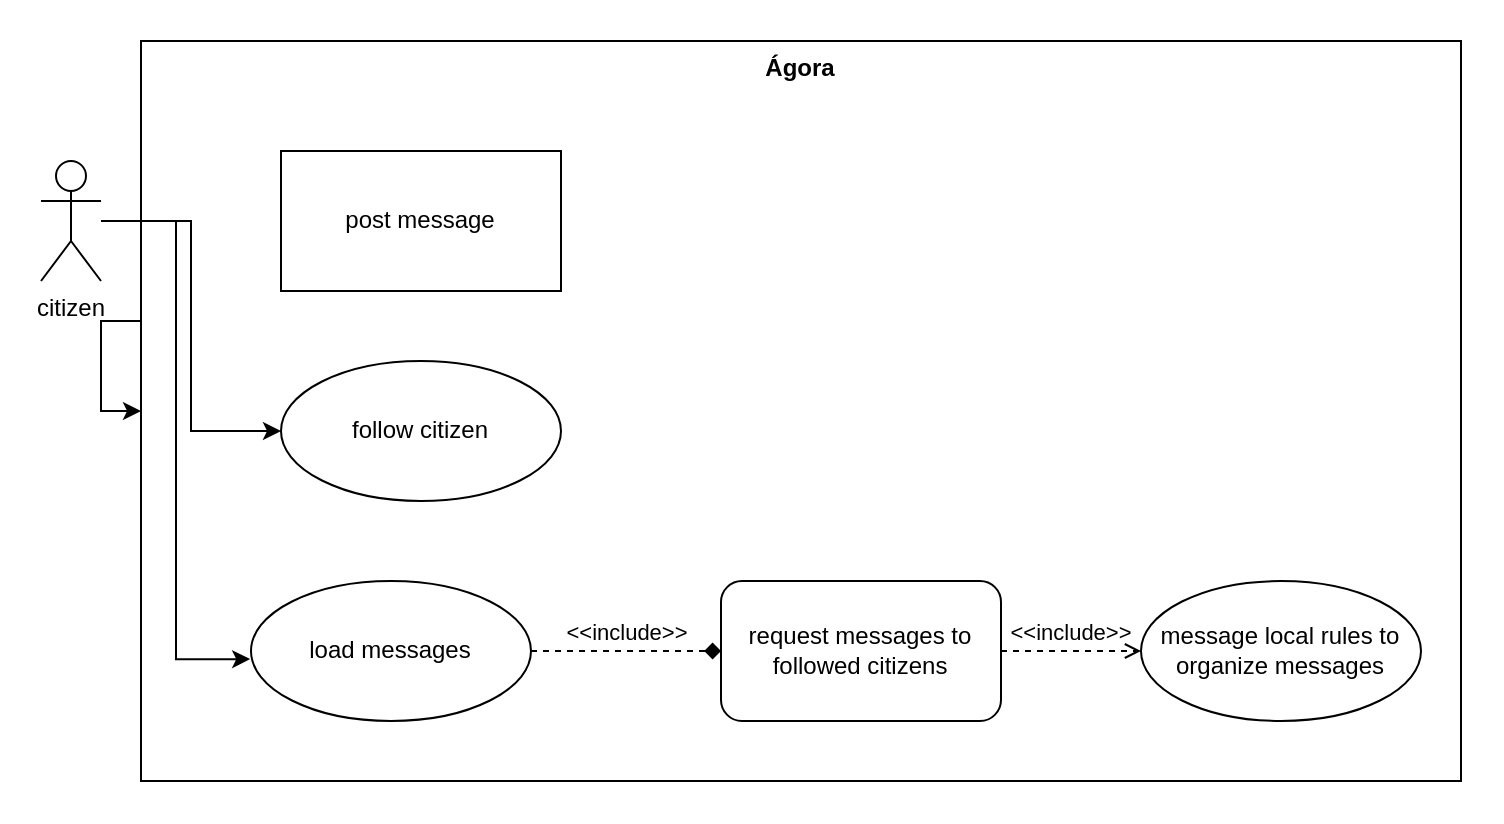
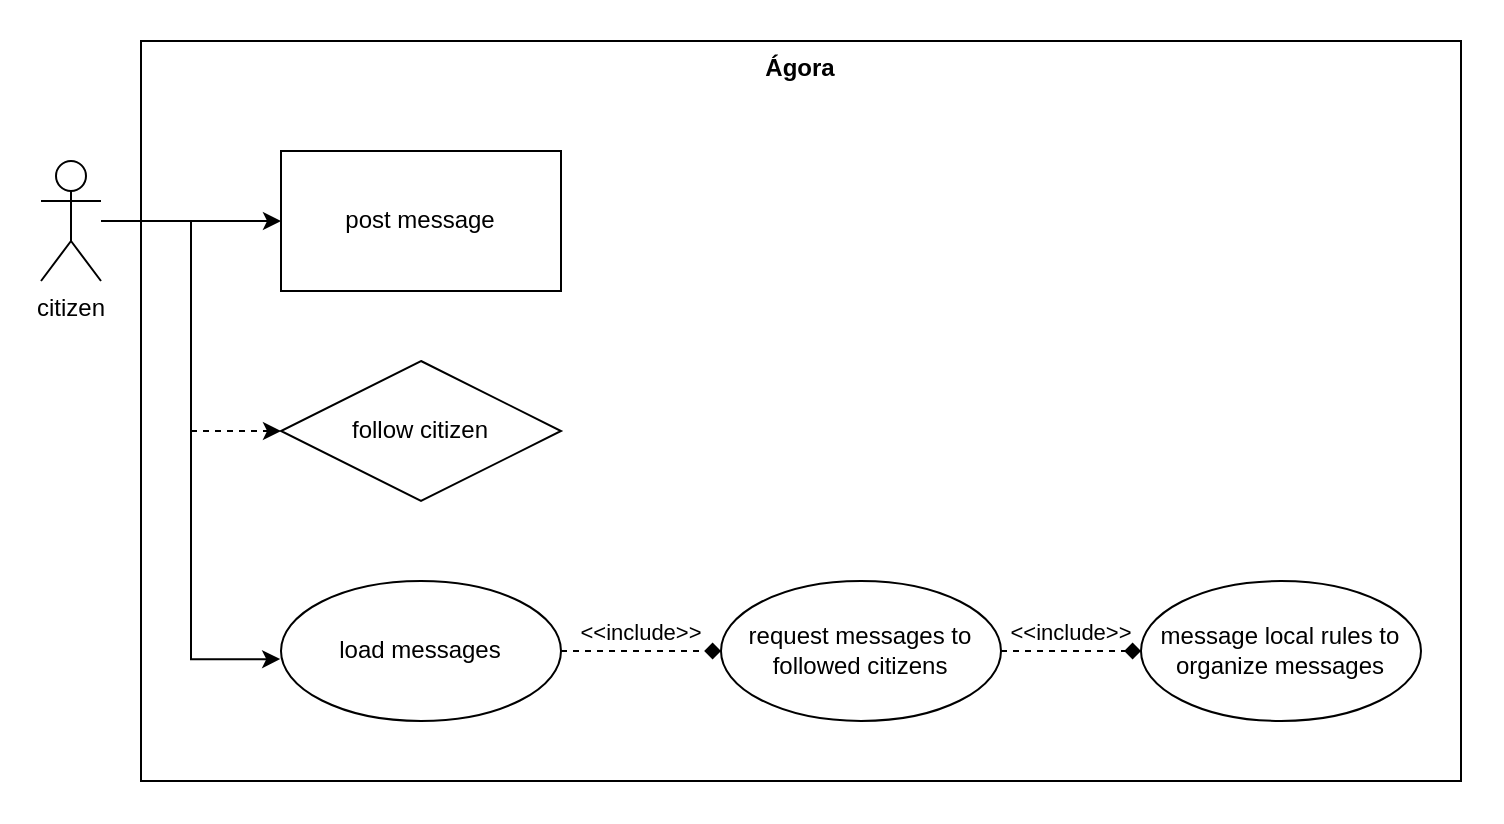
edge "citizen" -> "Ágora": now "citizen" -> "post message"
edge "citizen" -> "follow citizen": style solid -> dashed
node "follow citizen": shape ellipse -> diamond
node "load messages": moved (391, 651) -> (421, 651)
node "request messages to followed citizens": shape rounded rectangle -> ellipse
edge "request messages to followed citizens" -> "message local rules to organize messages": arrowhead open -> diamond
